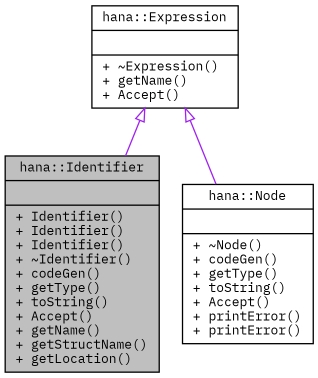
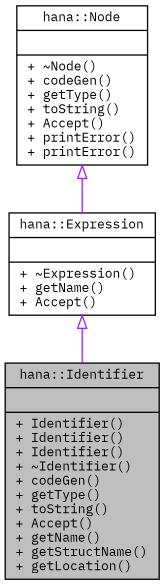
edge "hana::Node" -> "hana::Expression": reversed
